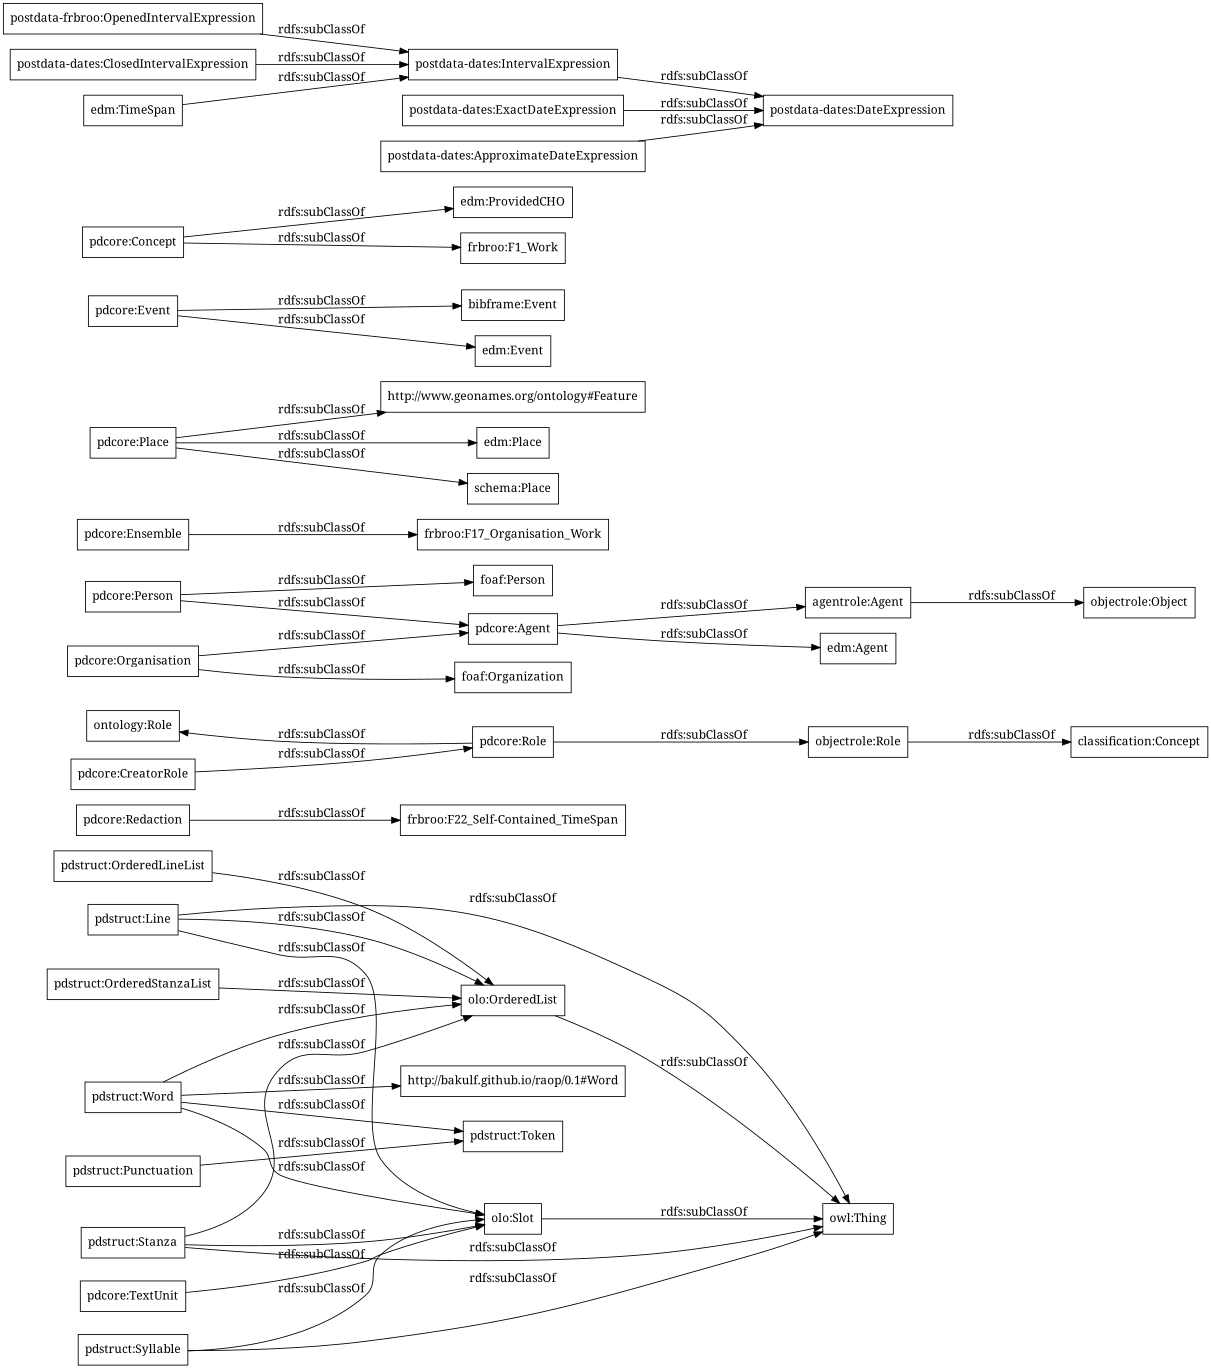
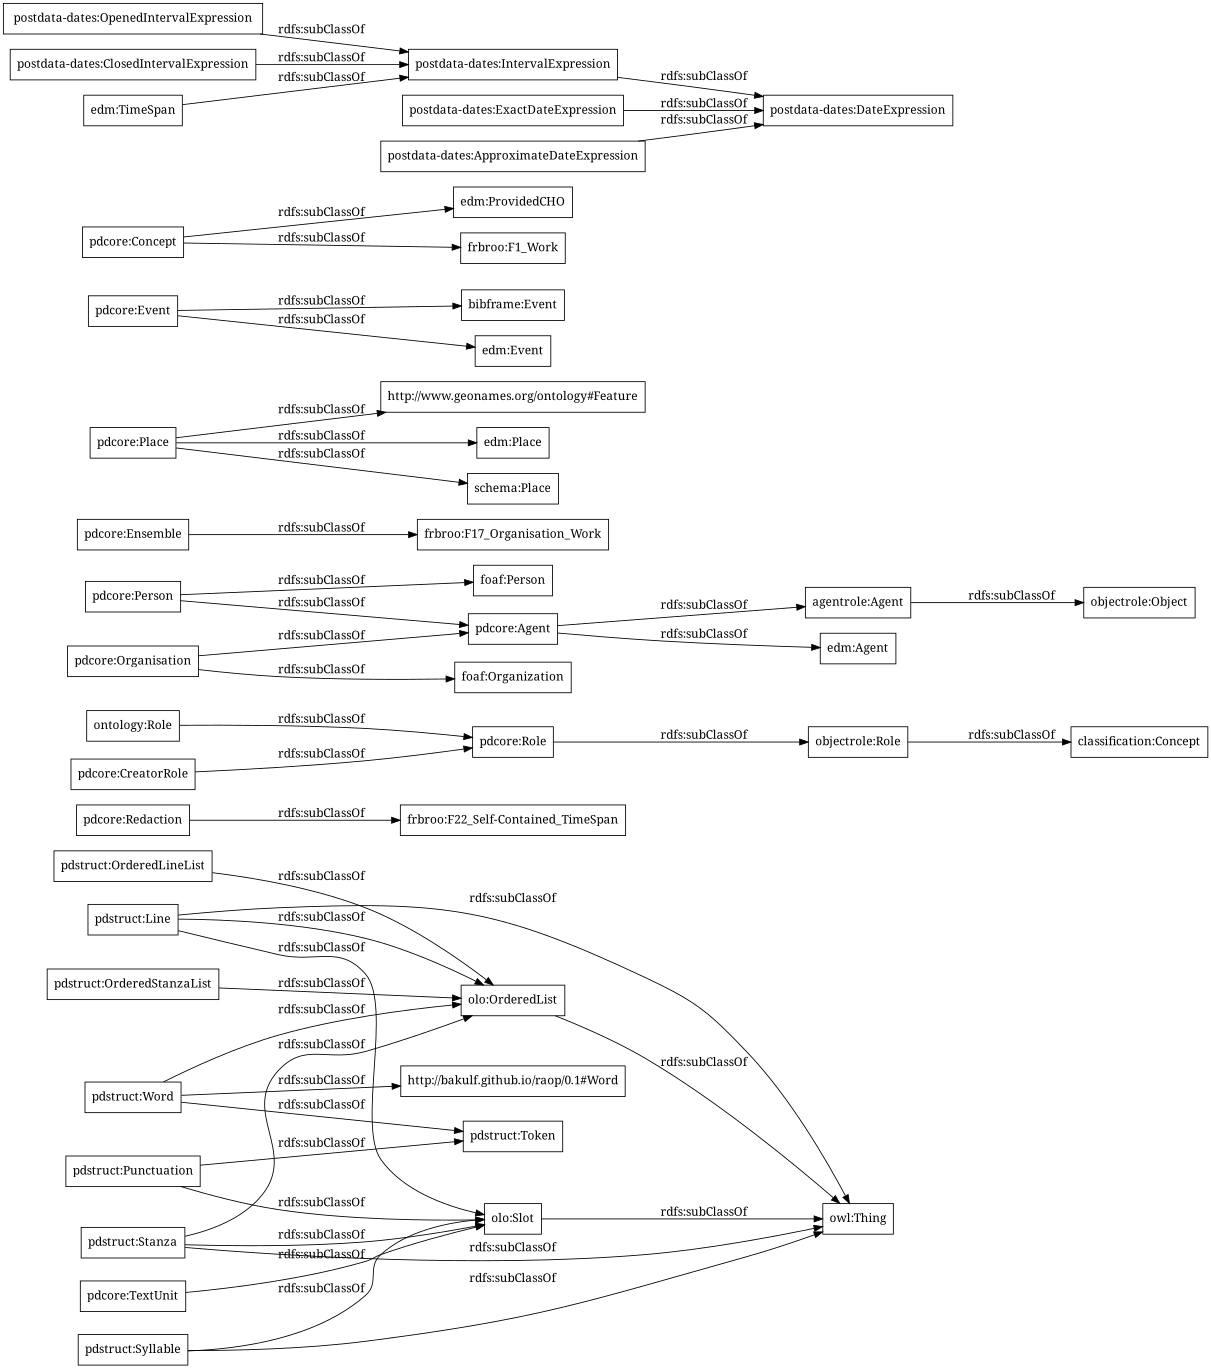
node "postdata-frbroo:OpenedIntervalExpression": label "postdata-frbroo:OpenedIntervalExpression" -> "postdata-dates:OpenedIntervalExpression"
edge "pdcore:Role" -> "ontology:Role": reversed
edge "pdstruct:Word" -> "olo:Slot": now "pdstruct:Punctuation" -> "olo:Slot"
